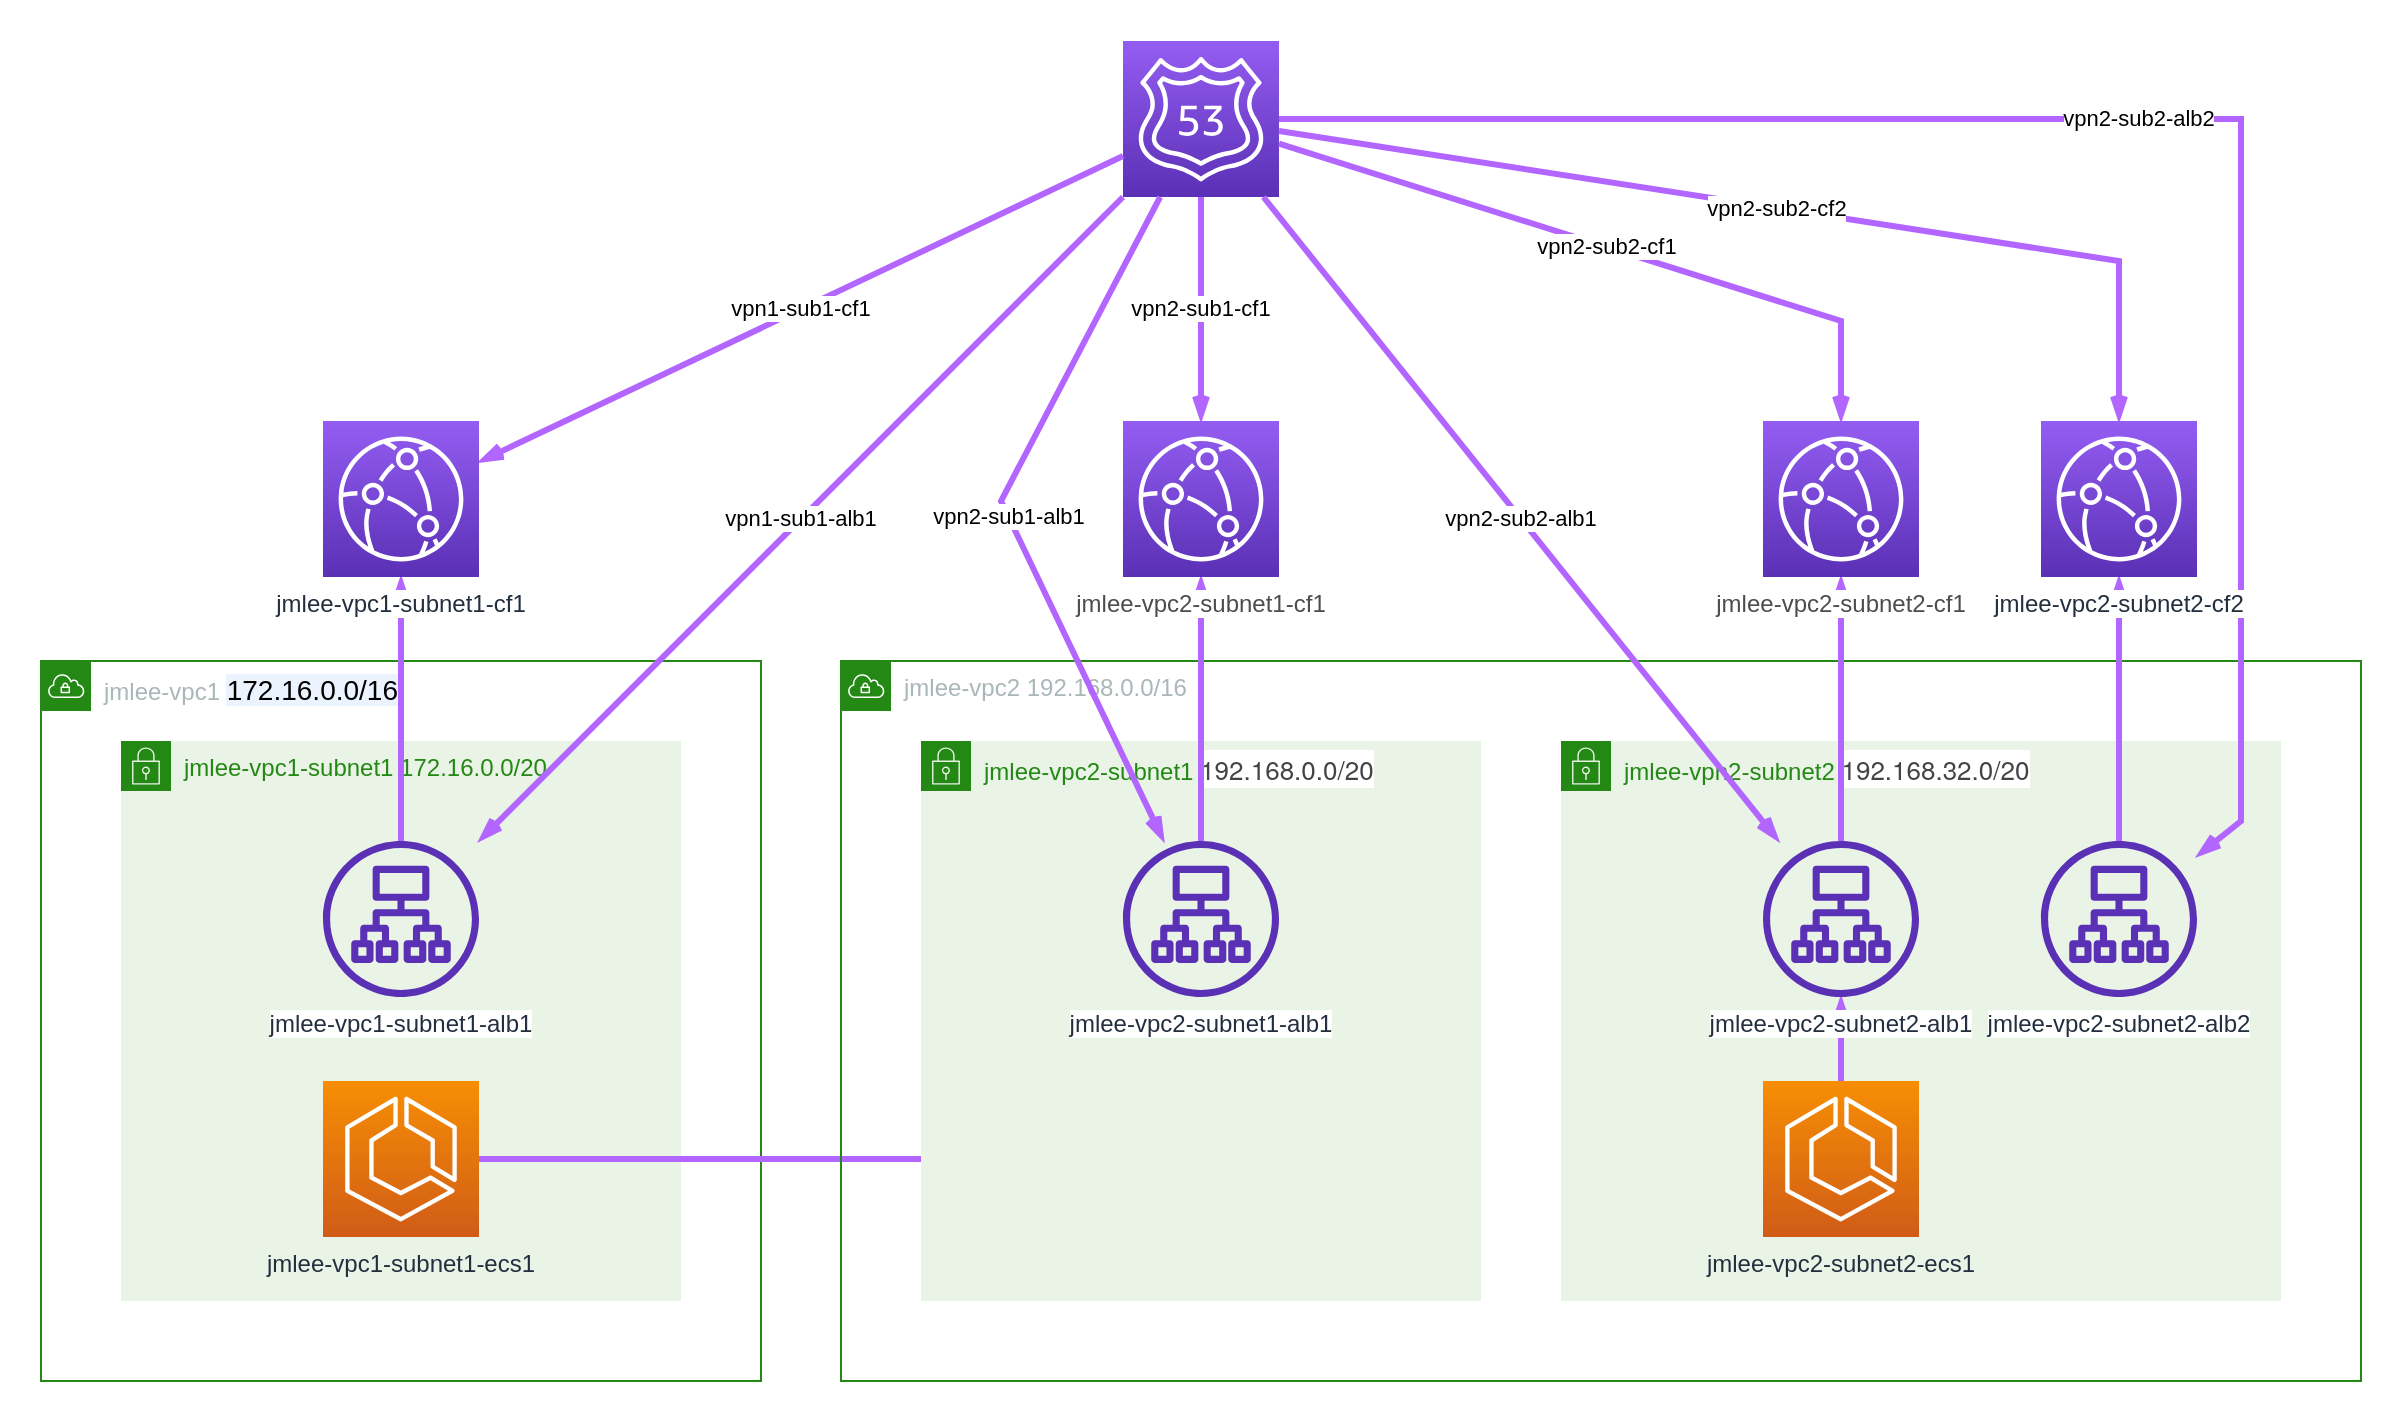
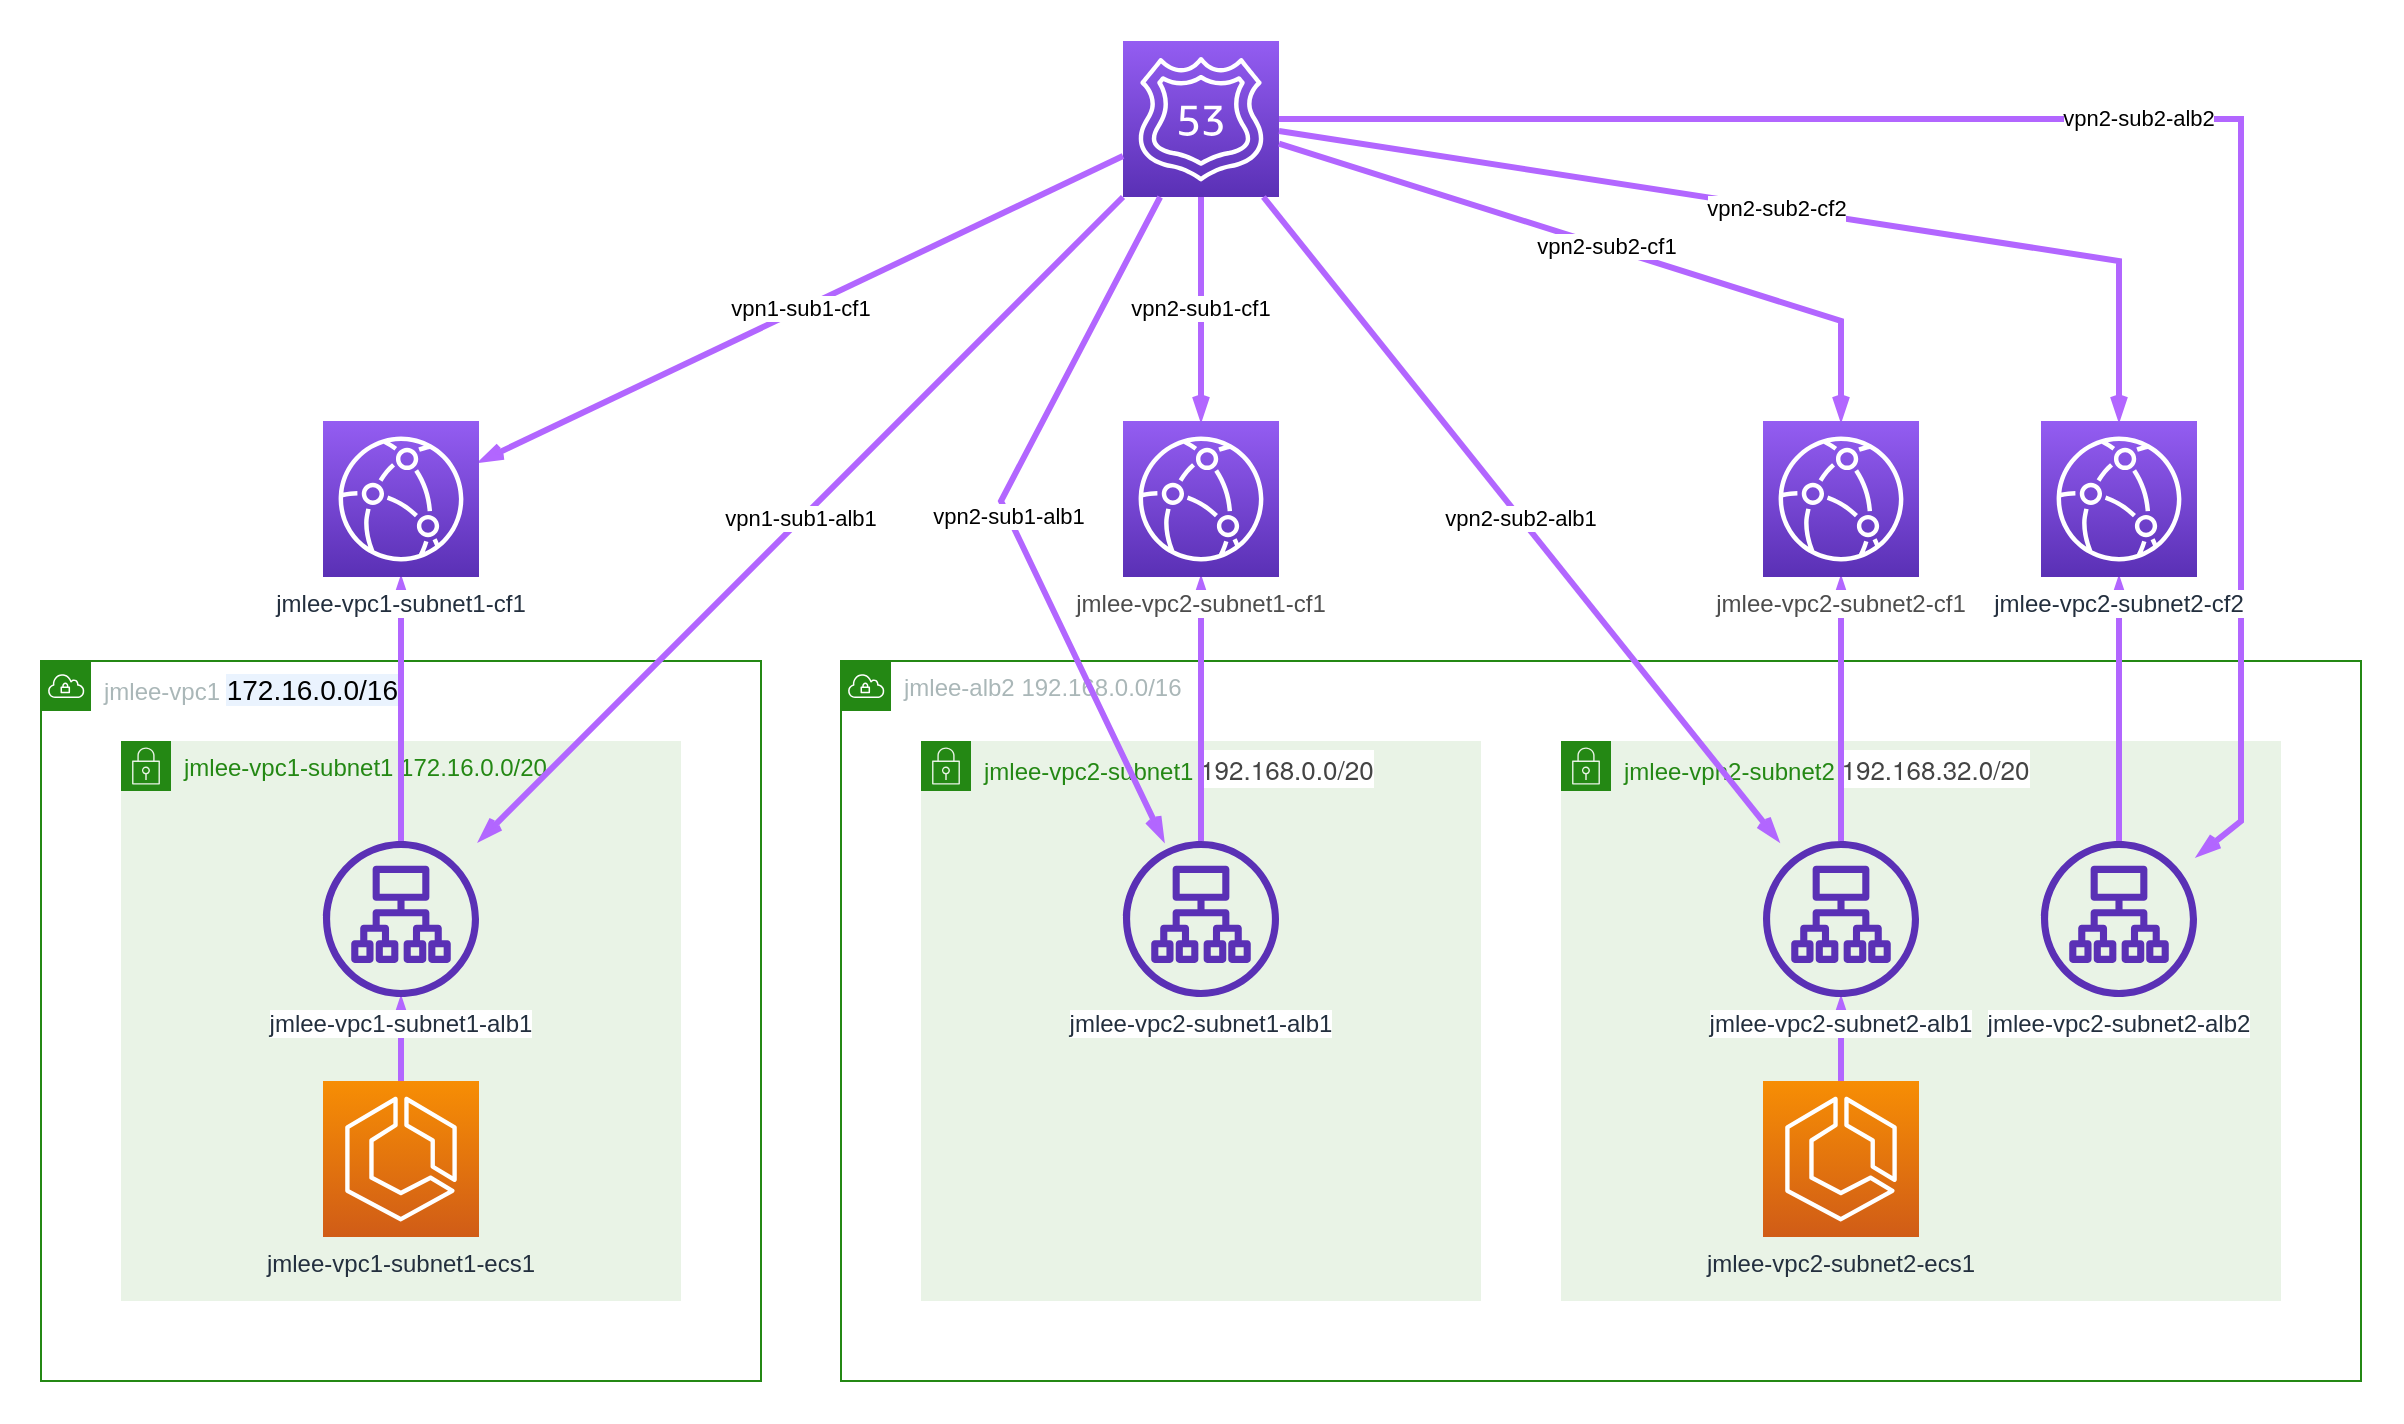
node "jmlee-vpc2 192.168.0.0/16": label "jmlee-vpc2 192.168.0.0/16" -> "jmlee-alb2 192.168.0.0/16"
edge "jmlee-vpc1-subnet1-ecs1" -> "jmlee-vpc2-subnet1-alb1": now "jmlee-vpc1-subnet1-ecs1" -> "jmlee-vpc1-subnet1-alb1"
